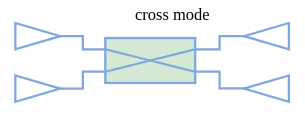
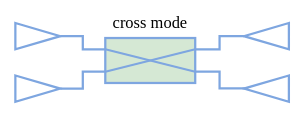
node "cross mode": moved (173, 15) -> (150, 23)
